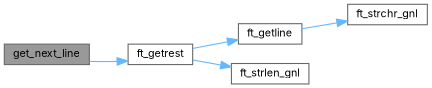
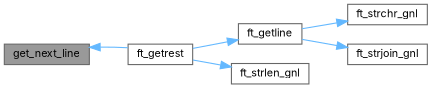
node "ft_strjoin_gnl": added
edge "get_next_line" -> "ft_getrest": reversed
